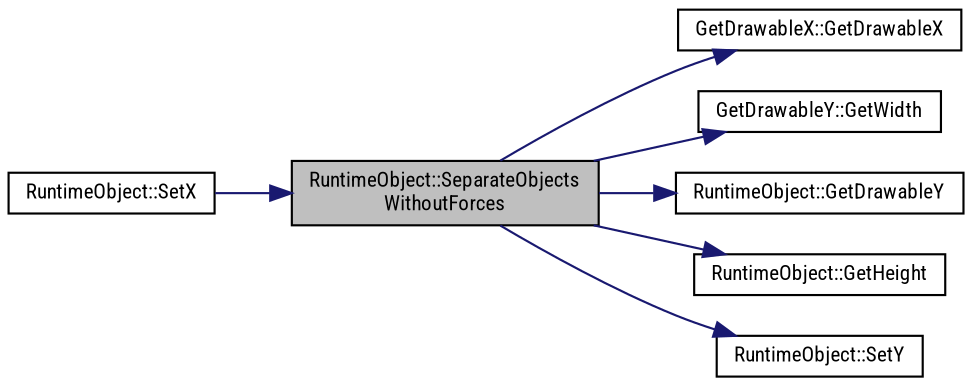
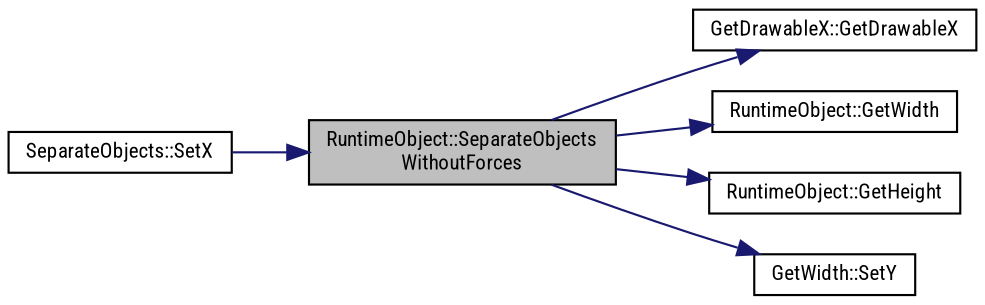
node "GetDrawableY::GetWidth": label "GetDrawableY::GetWidth" -> "RuntimeObject::GetWidth"
node "RuntimeObject::SetX": label "RuntimeObject::SetX" -> "SeparateObjects::SetX"
node "RuntimeObject::GetDrawableY": removed
node "RuntimeObject::SetY": label "RuntimeObject::SetY" -> "GetWidth::SetY"
